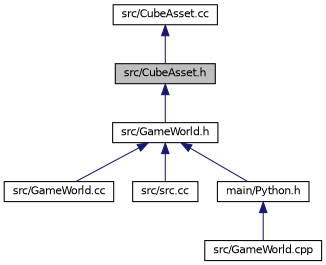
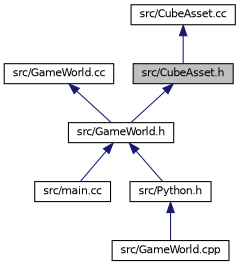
edge "src/GameWorld.cc" -> "src/GameWorld.h": reversed
node "src/src.cc": label "src/src.cc" -> "src/main.cc"
node "main/Python.h": label "main/Python.h" -> "src/Python.h"
